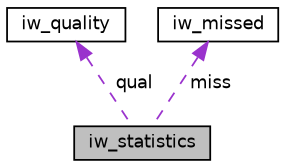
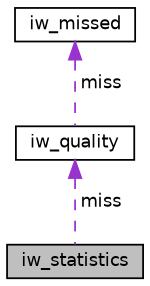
edge "iw_statistics" -> "iw_quality": label " qual" -> " miss"
edge "iw_statistics" -> "iw_missed": now "iw_quality" -> "iw_missed"
